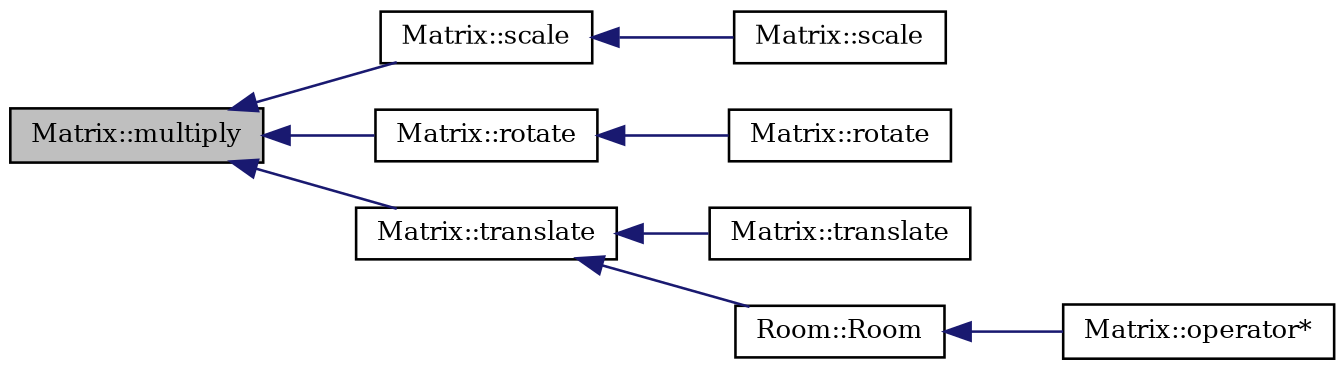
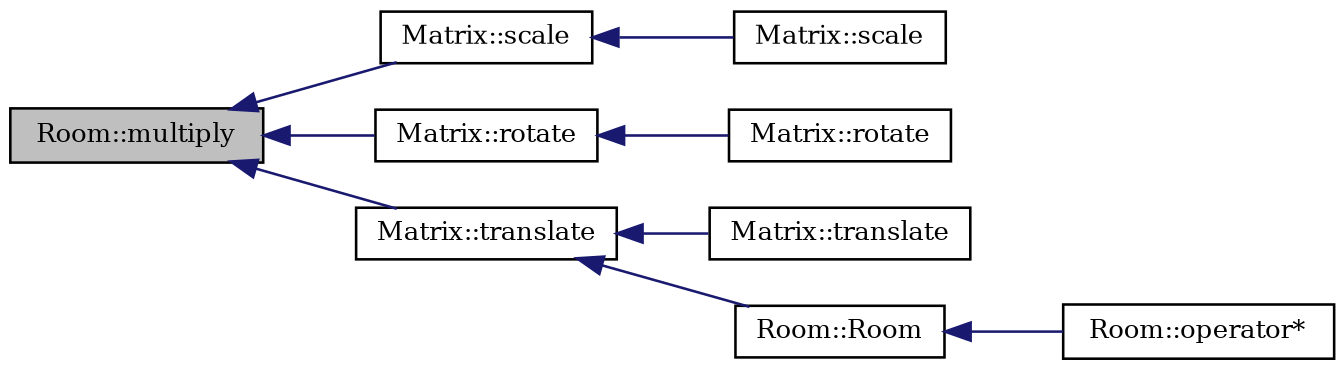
node "Matrix::multiply": label "Matrix::multiply" -> "Room::multiply"
node "Matrix::operator*": label "Matrix::operator*" -> "Room::operator*"
